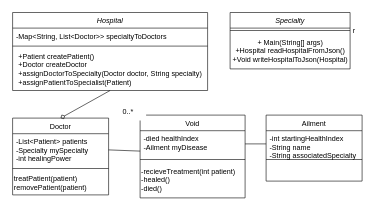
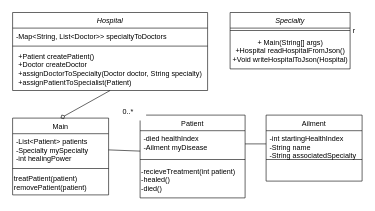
node "Void": label "Void" -> "Patient"
node "Doctor": label "Doctor" -> "Main"
